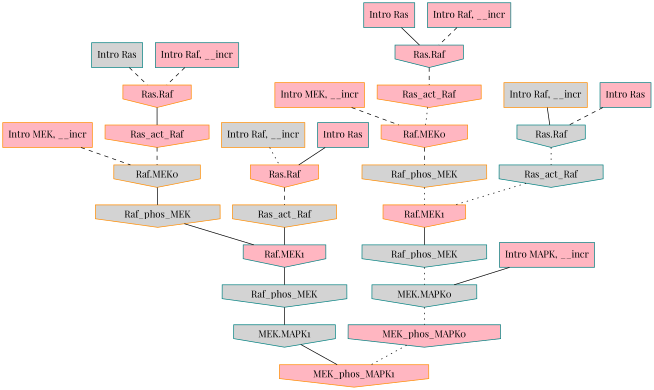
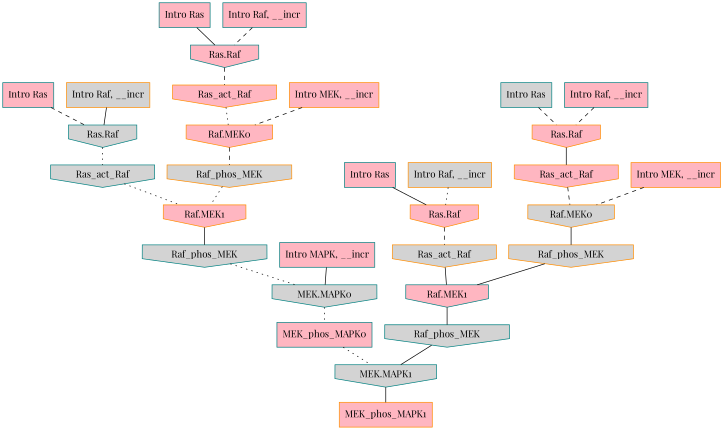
node "MEK_phos_MAPK0": shape invhouse -> box
edge "MEK_phos_MAPK0" -- "MEK_phos_MAPK1": now "MEK_phos_MAPK0" -- "MEK.MAPK1"
node "MEK_phos_MAPK1": shape invhouse -> box
